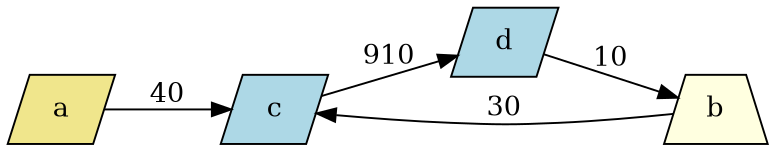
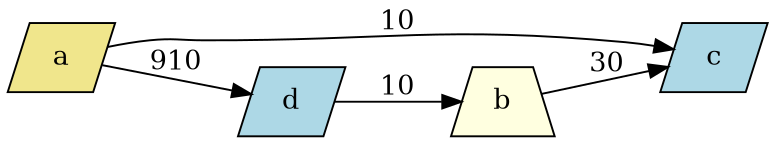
edge "c" -> "d": now "a" -> "d"
edge "a" -> "c": label "40" -> "10"
